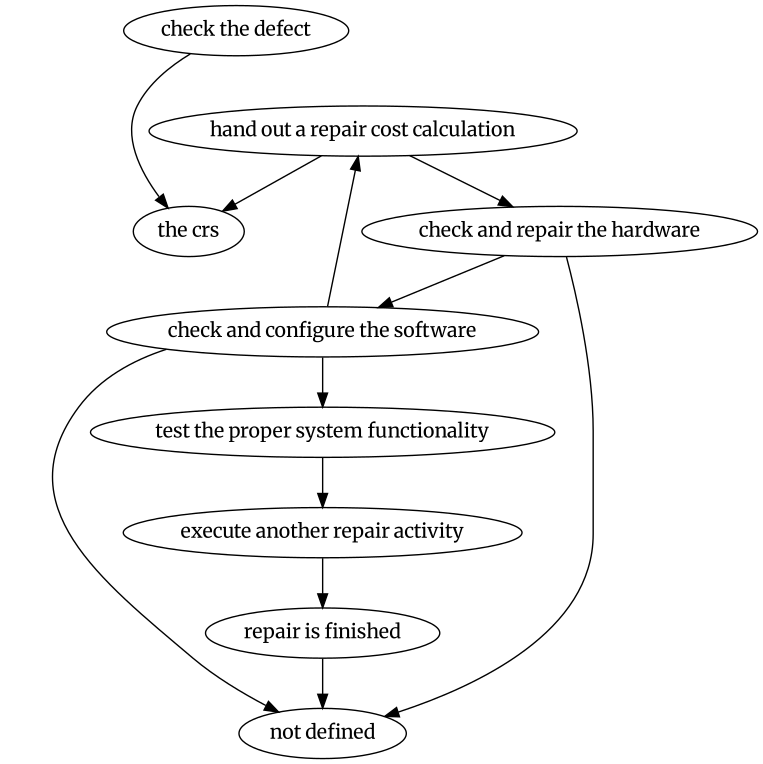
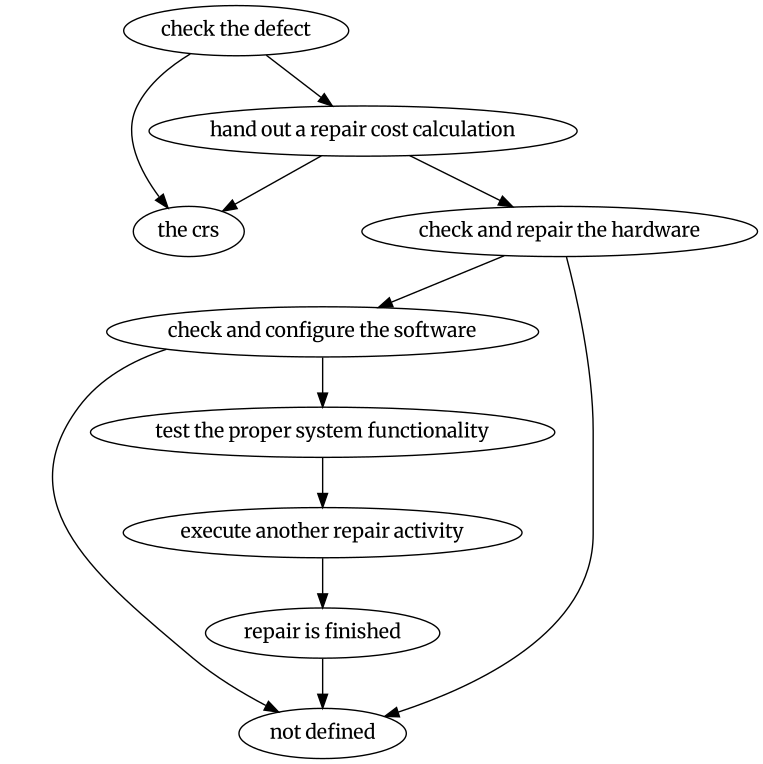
edge "check and configure the software" -> "hand out a repair cost calculation": now "check the defect" -> "hand out a repair cost calculation"
